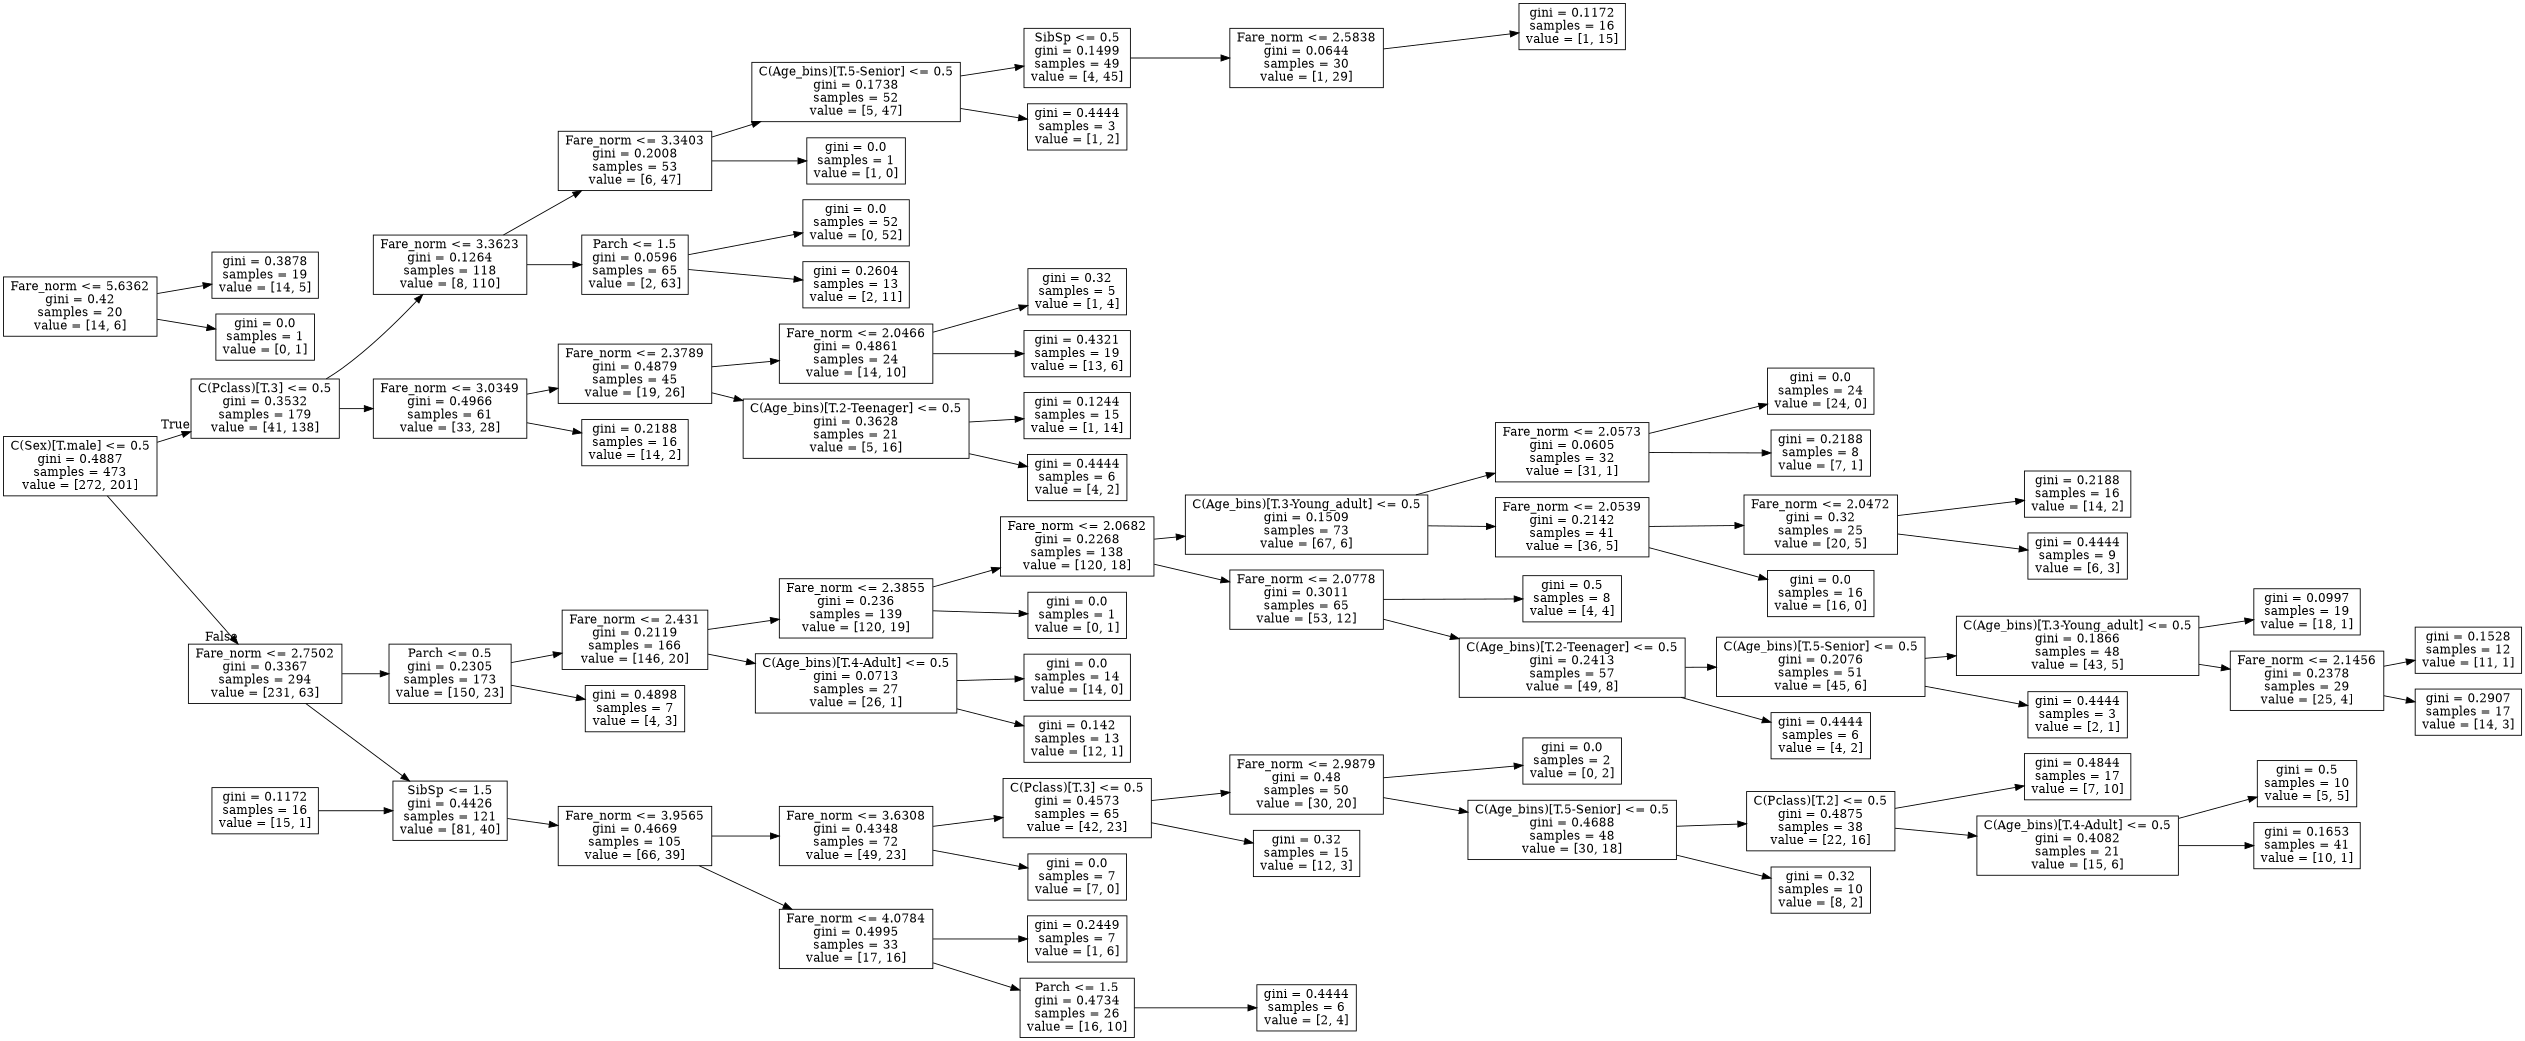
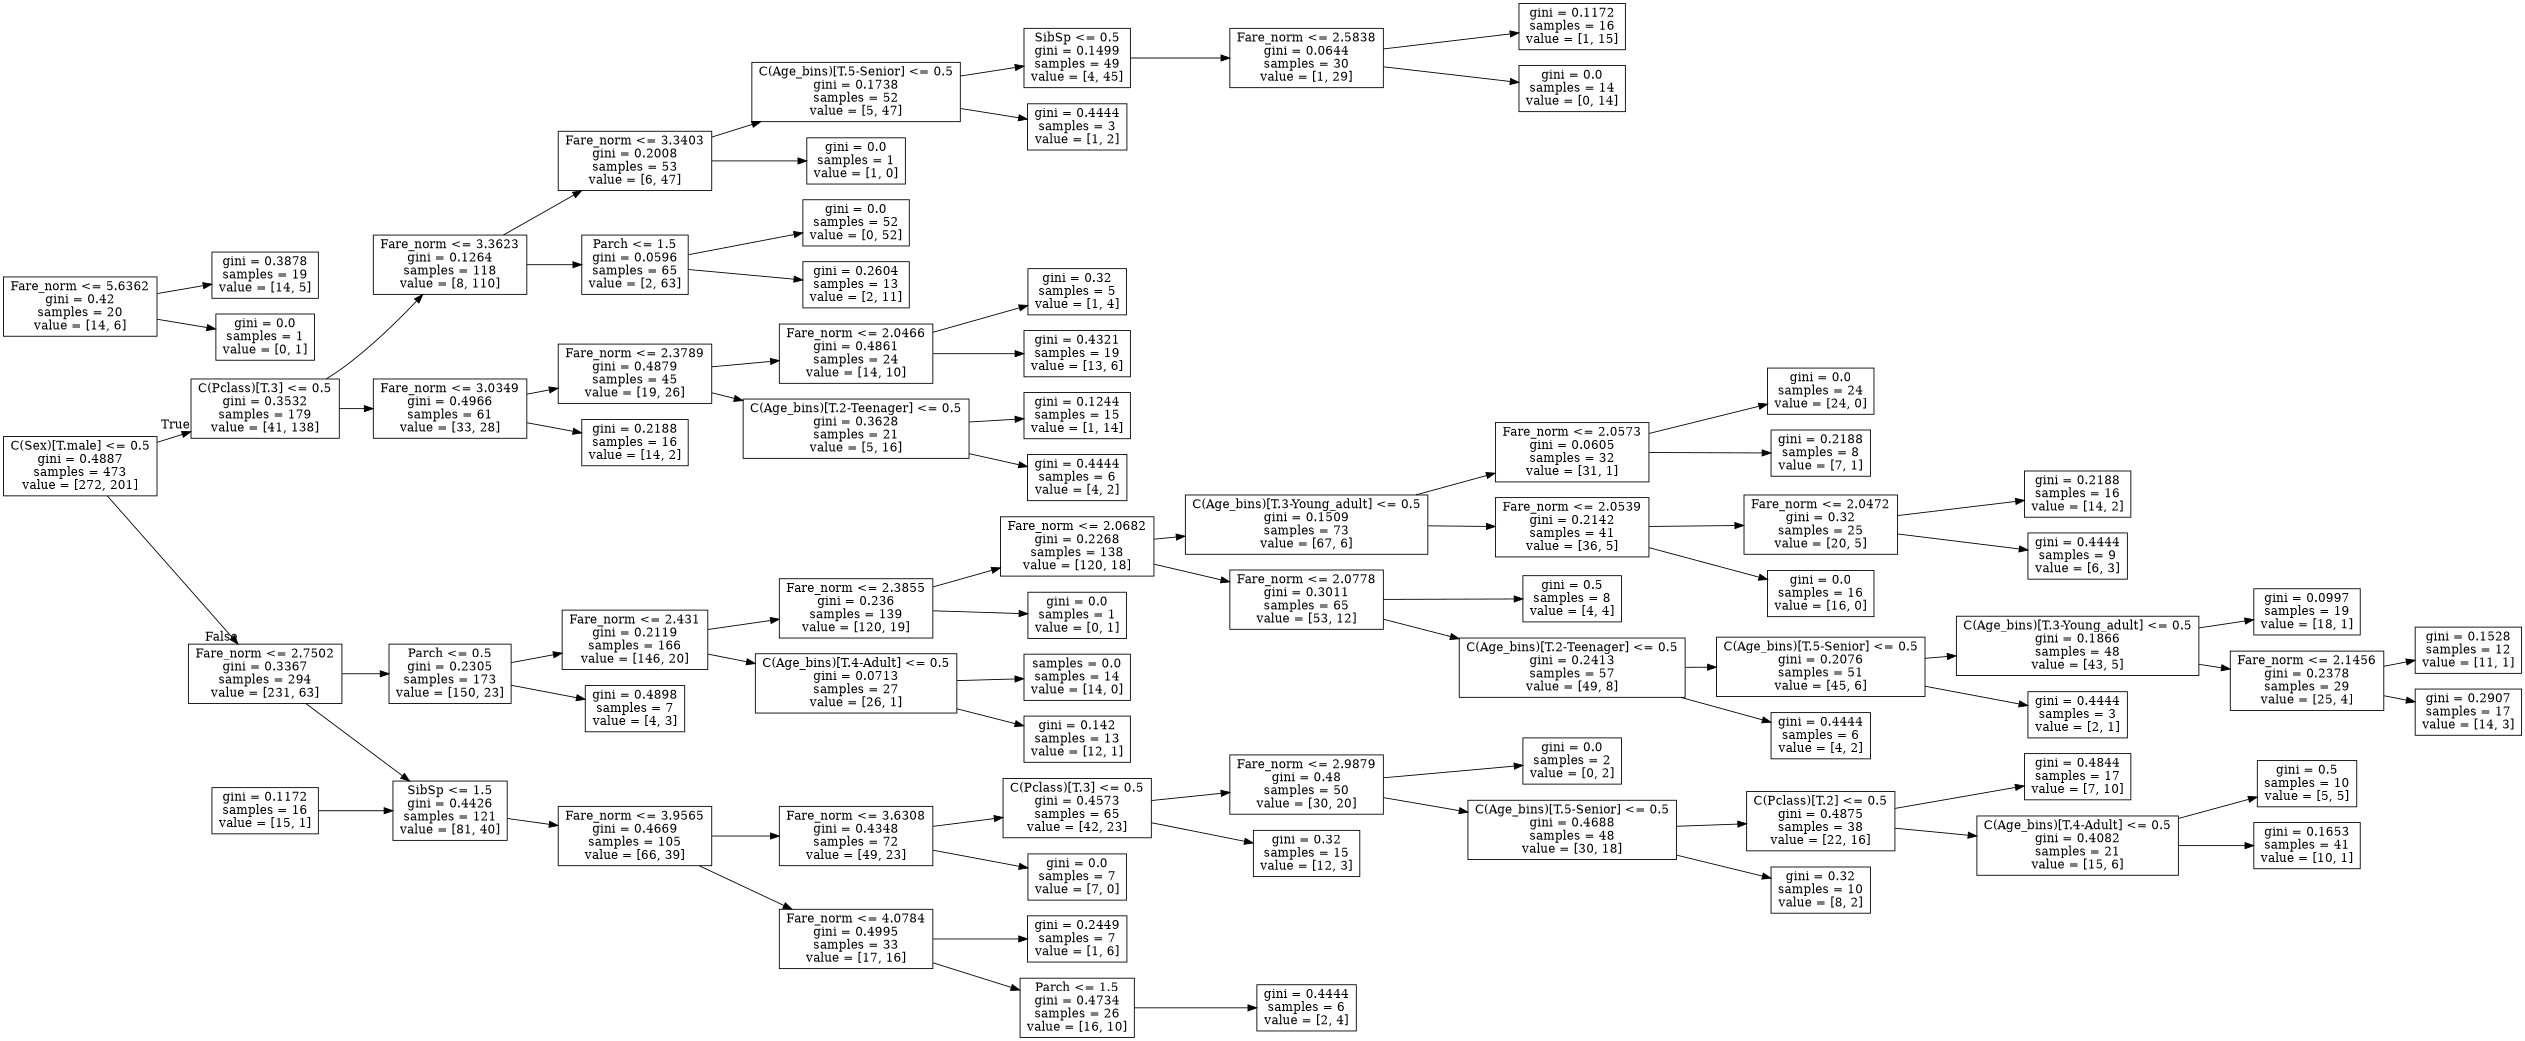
node "gini = 0.0 samples = 14 value = [0, 14]": added
node "gini = 0.0 samples = 14 value = [14, 0]": label "gini = 0.0 samples = 14 value = [14, 0]" -> "samples = 0.0 samples = 14 value = [14, 0]"
